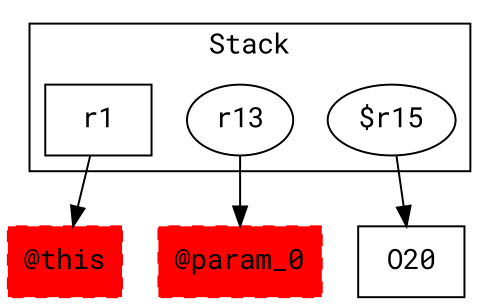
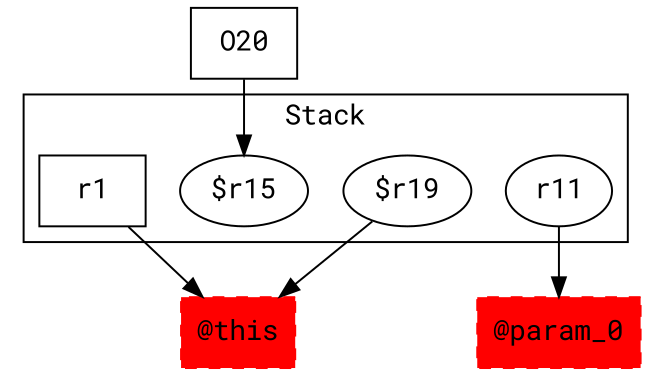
node "r13": label "r13" -> "r11"
edge "$r15" -> "O20": reversed
node "$r19": added
